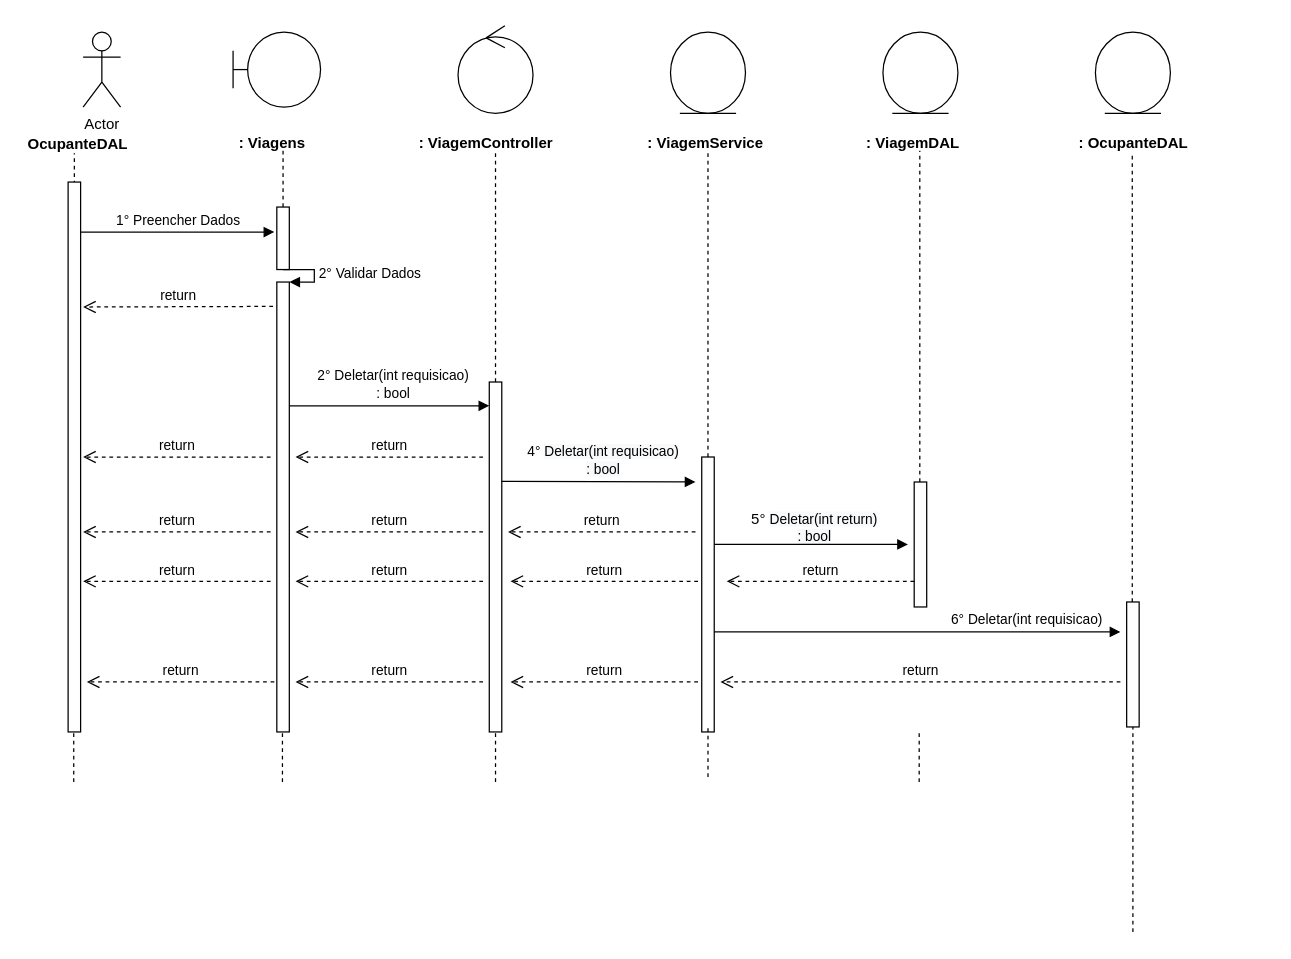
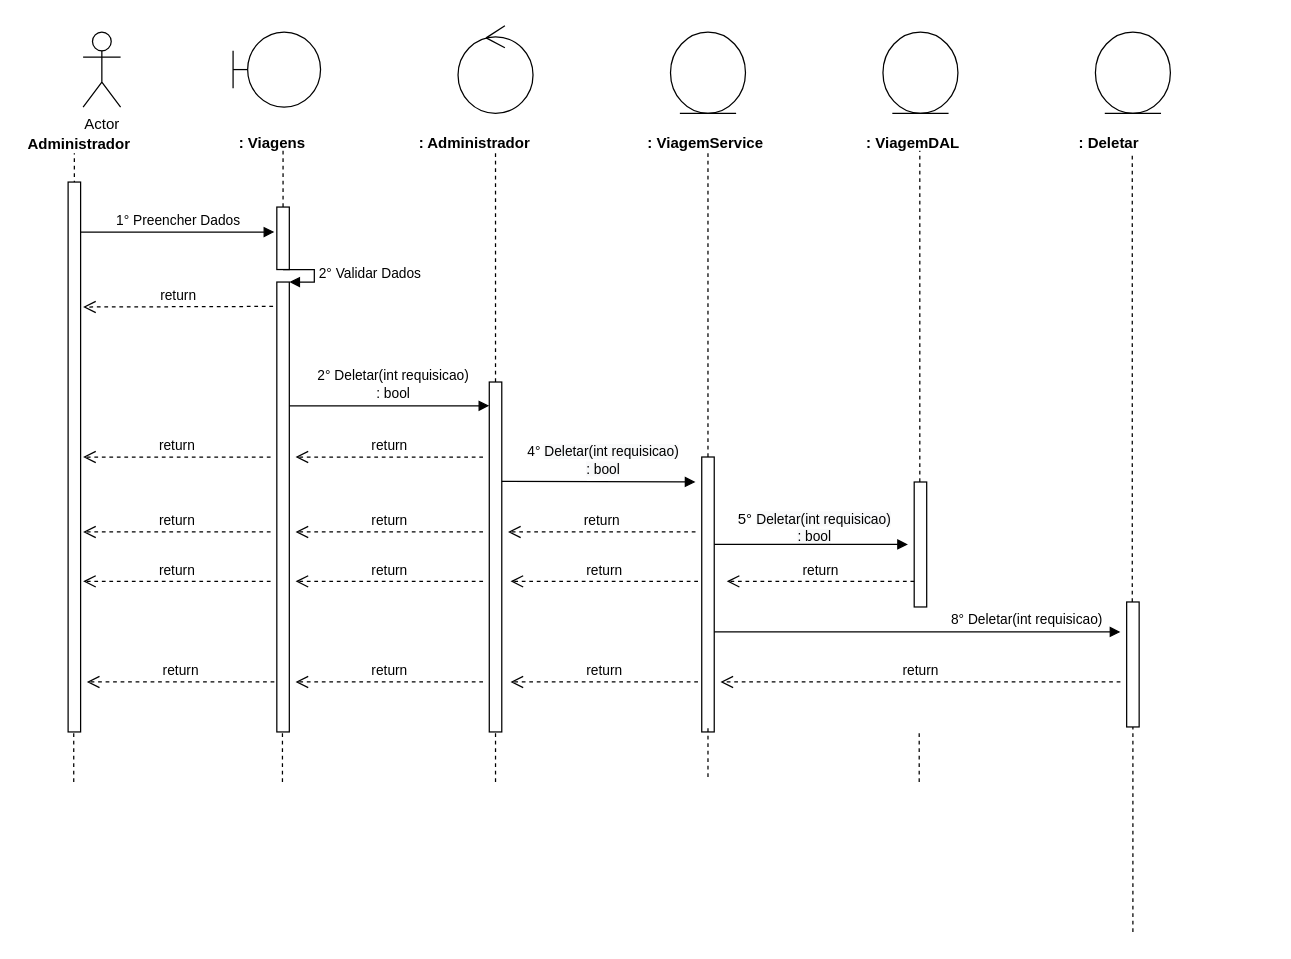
node ": ViagemController": label ": ViagemController" -> ": Administrador"
node ": OcupanteDAL": label ": OcupanteDAL" -> ": Deletar"
node "OcupanteDAL": label "OcupanteDAL" -> "Administrador"
node "5° Deletar(int return): bool": label "5° Deletar(int return): bool" -> "5° Deletar(int requisicao): bool"
node "6° Deletar(int requisicao)": label "6° Deletar(int requisicao)" -> "8° Deletar(int requisicao)"
